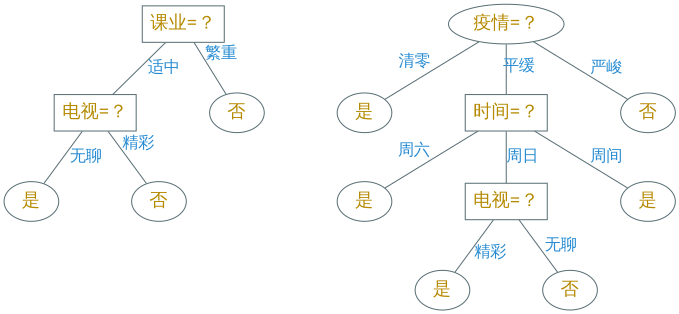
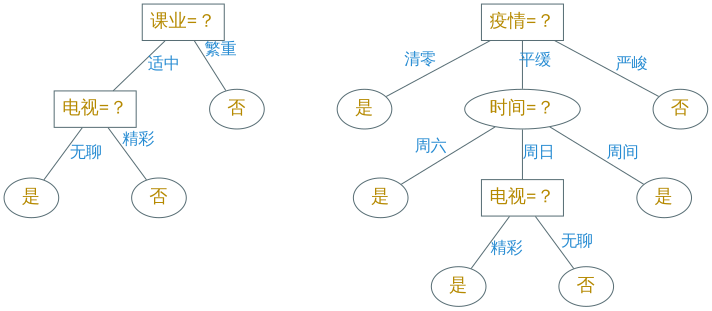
node "疫情=？": shape ellipse -> box
node "时间=？": shape box -> ellipse
